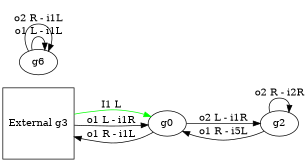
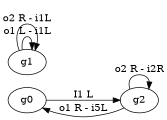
node "g6": label "g6" -> "g1"
edge "g0" -> "g2": label "o2 L - i1R" -> "I1 L"
node "External g3": removed
